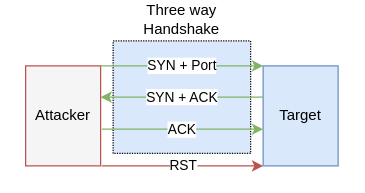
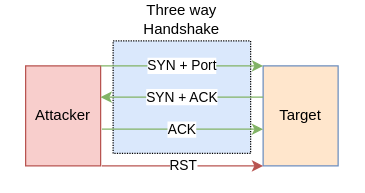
node "Attacker": fillcolor #f5f5f5 -> #f8cecc
node "Target": fillcolor #dae8fc -> #ffe6cc
